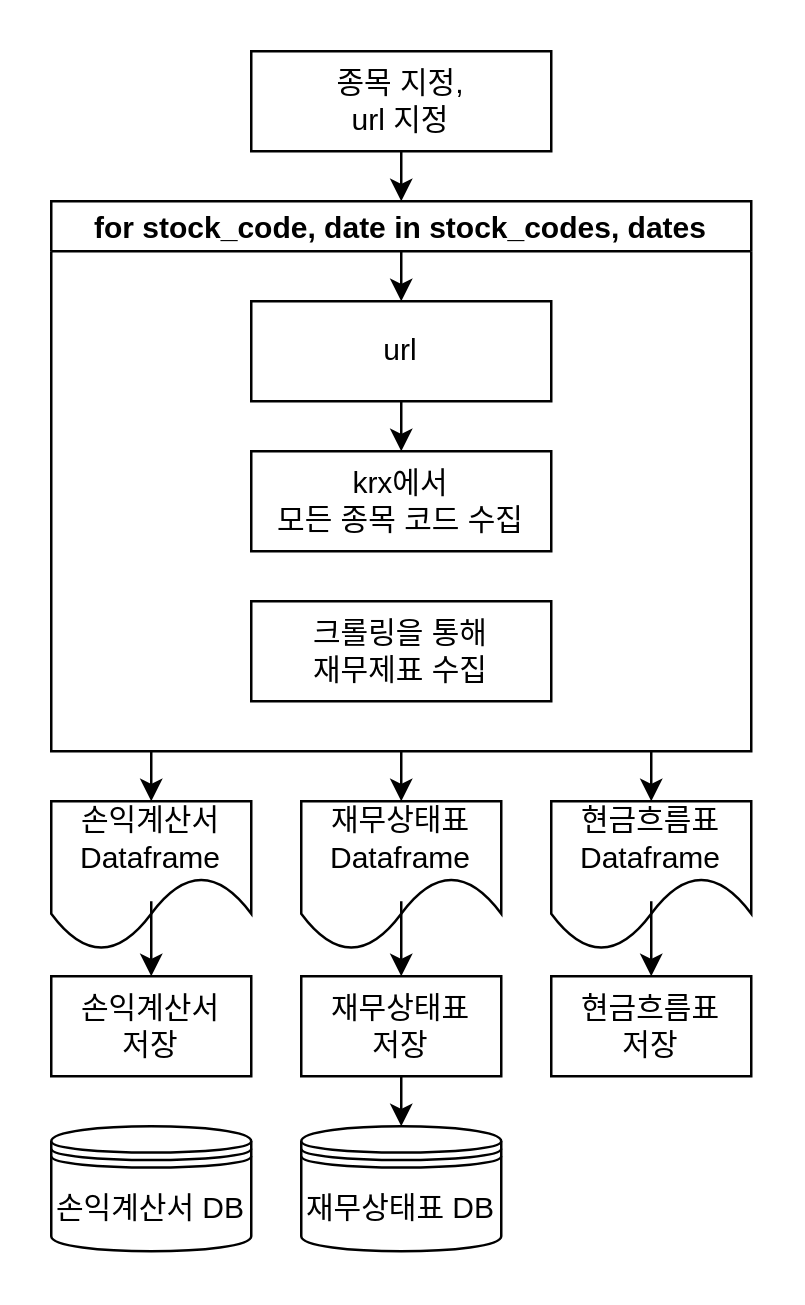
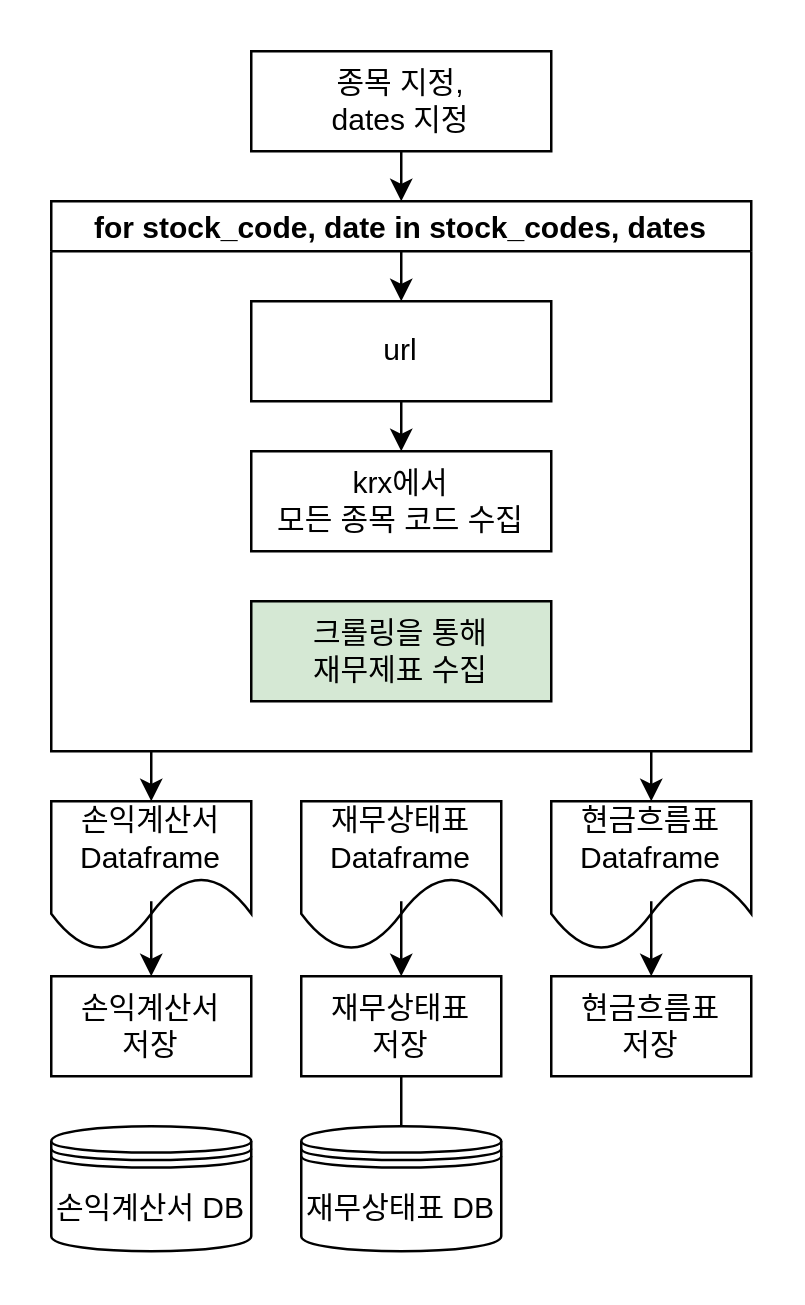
node "종목 지정, url 지정": label "종목 지정, url 지정" -> "종목 지정, dates 지정"
node "크롤링을 통해 재무제표 수집": fillcolor #ffffff -> #d5e8d4
edge "for stock_code, date in stock_codes, dates" -> "재무상태표 Dataframe": removed
edge "재무상태표 저장" -> "재무상태표 DB": arrowhead classic -> none
